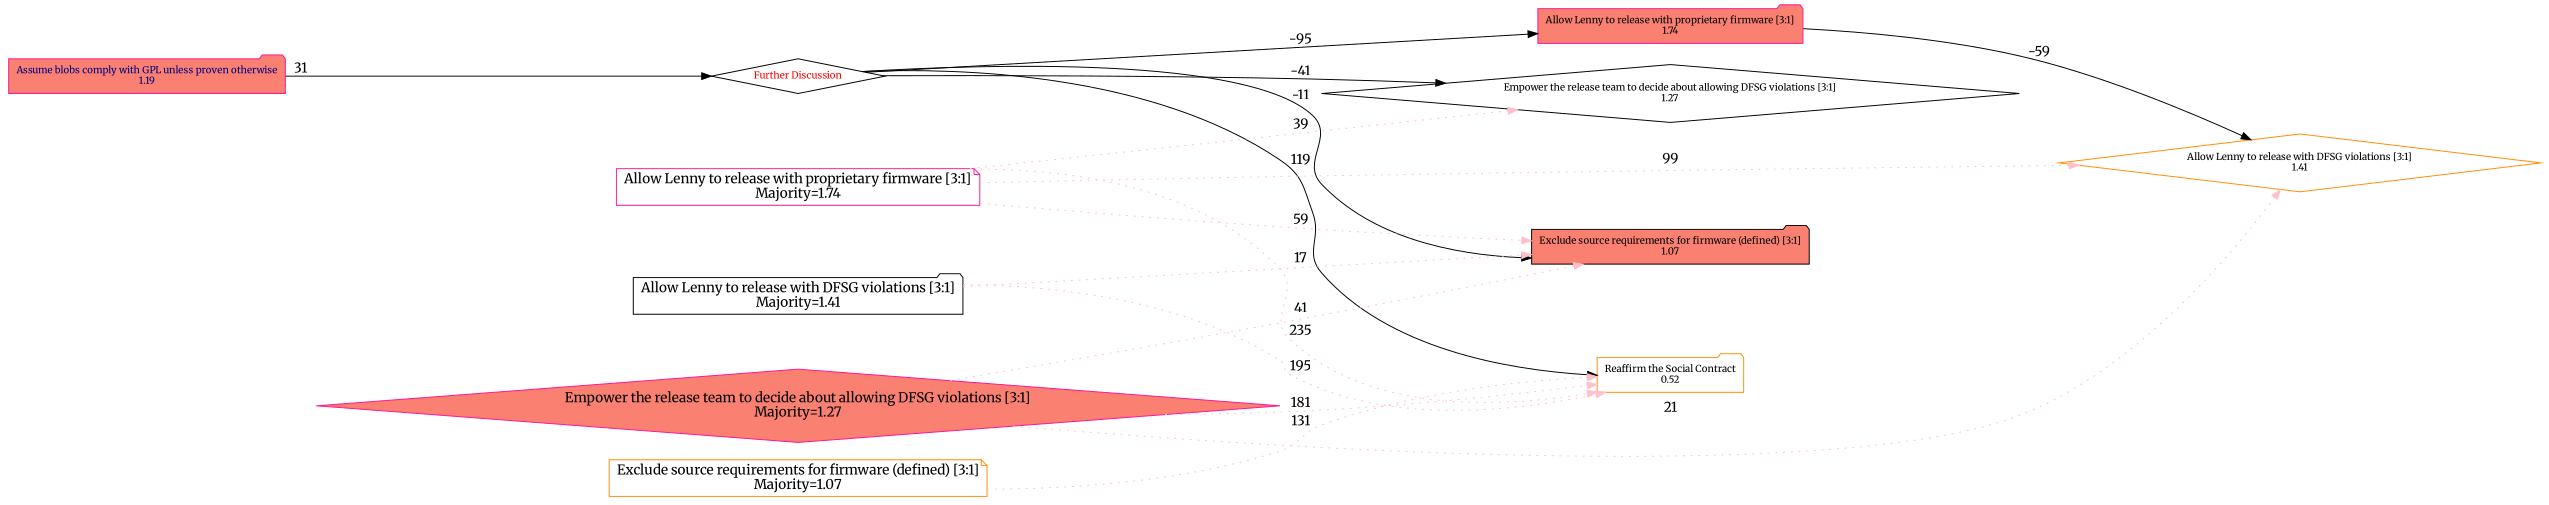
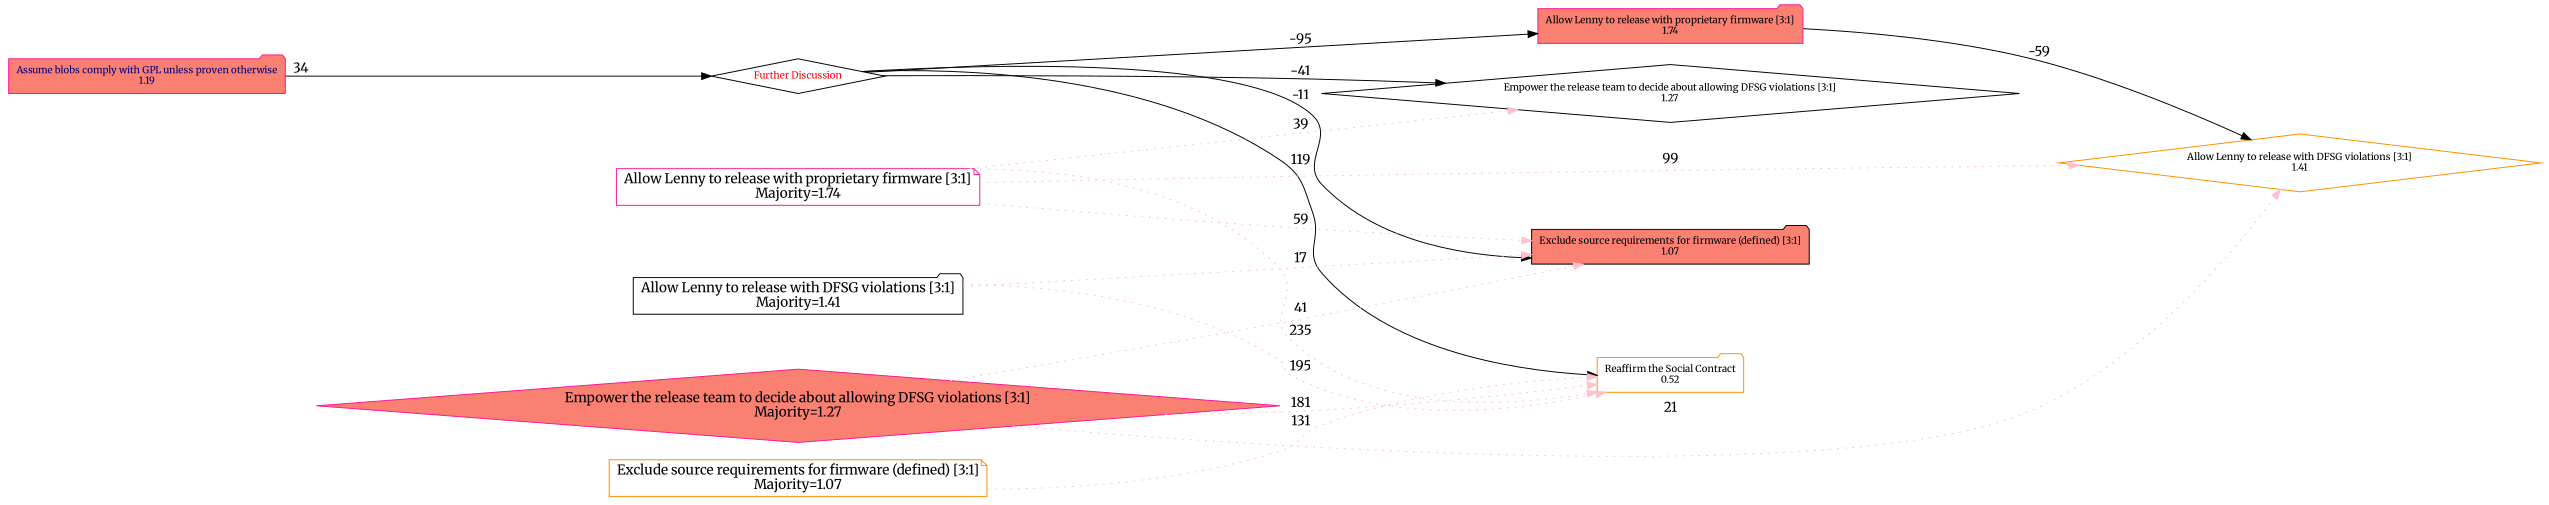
edge "Assume blobs comply with GPL unless proven otherwise 1.19" -> "Further Discussion": label "31" -> "34"
